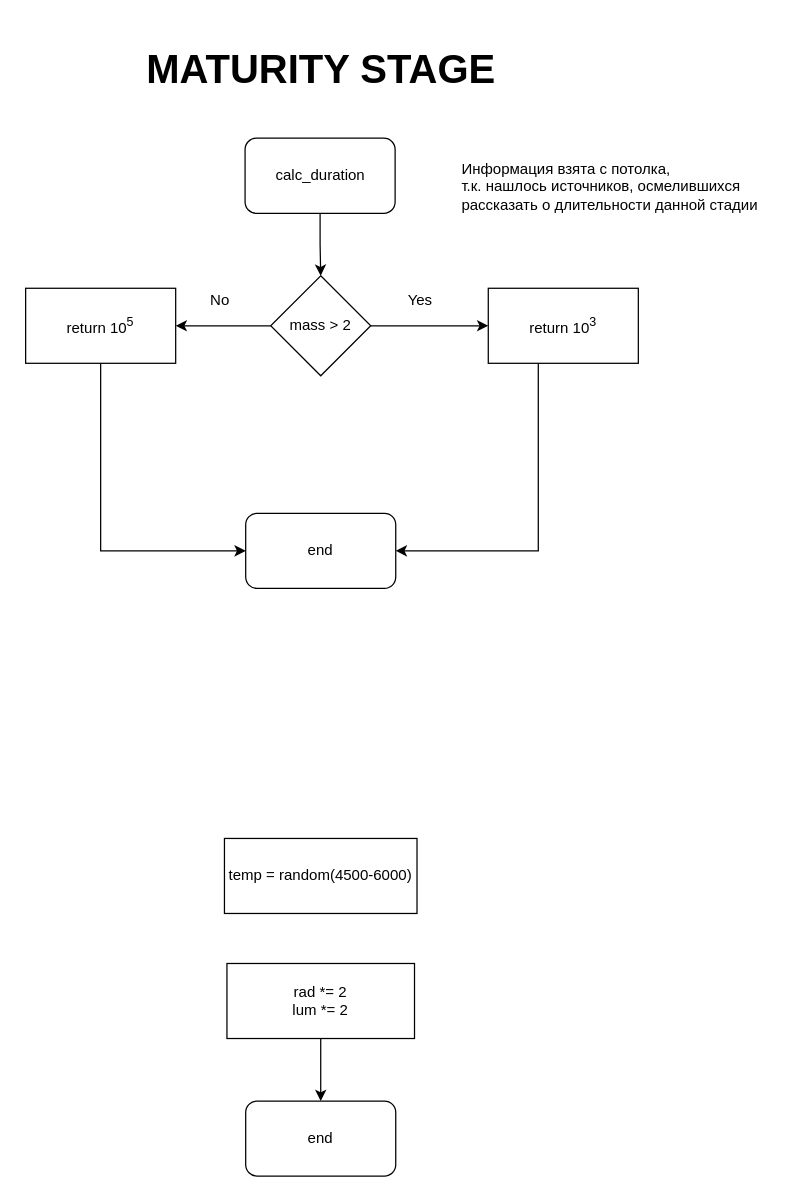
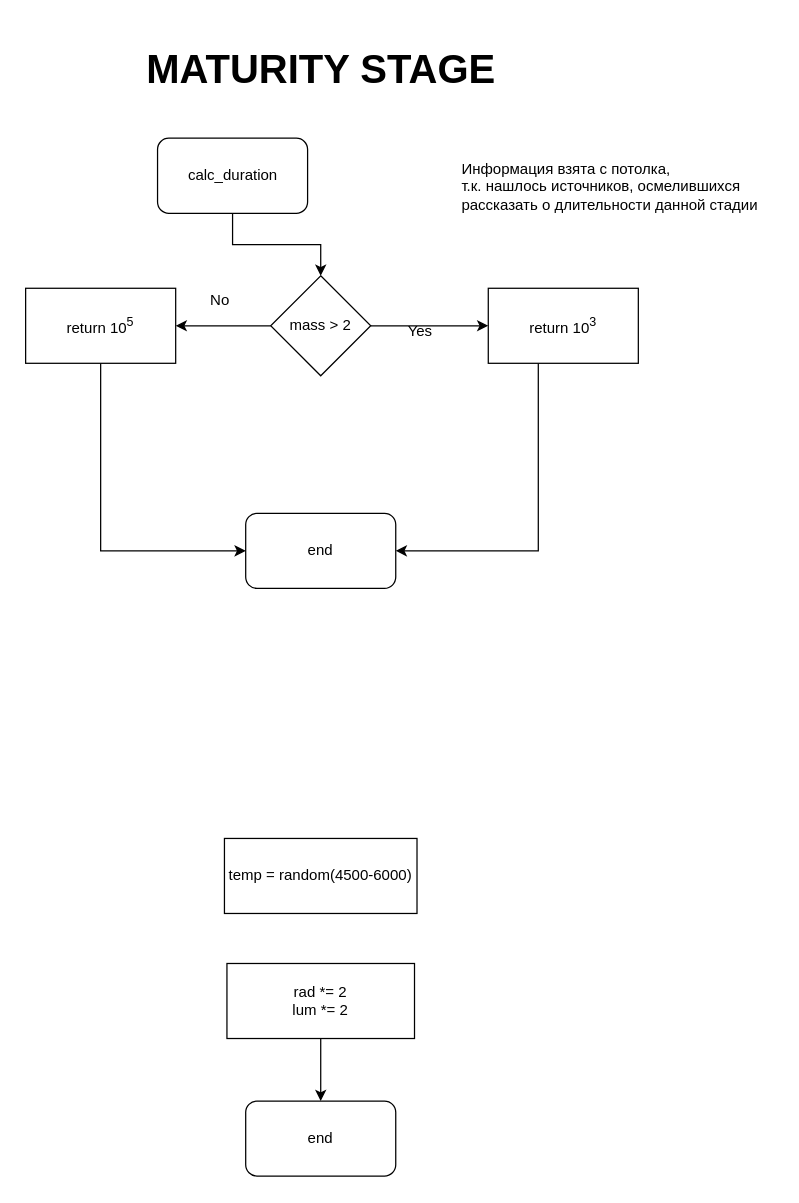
node "calc_duration": moved (320, 176) -> (233, 176)
node "Yes": moved (431, 301) -> (431, 332)
